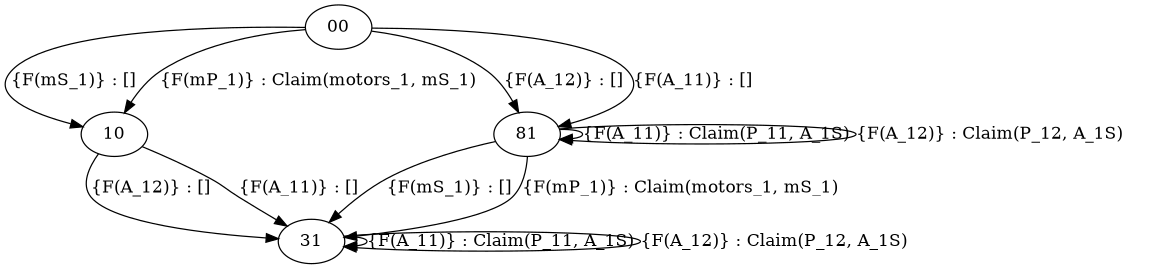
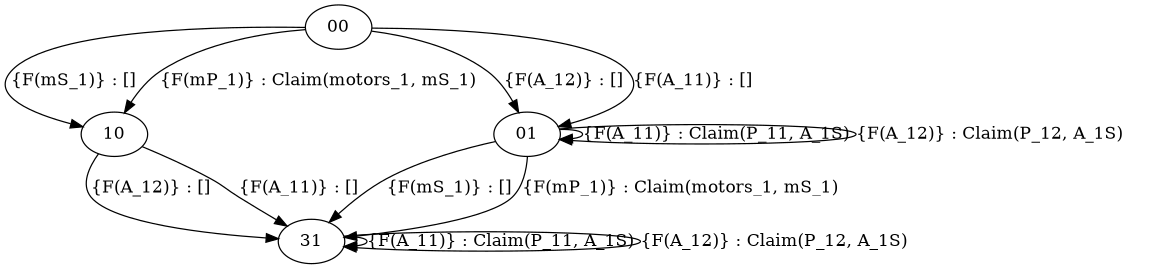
node "81": label "81" -> "01"
